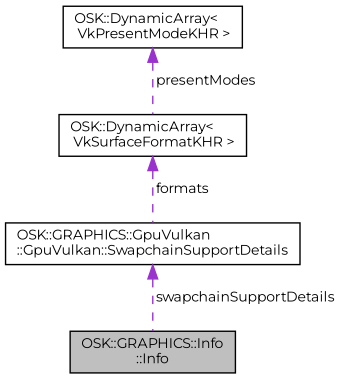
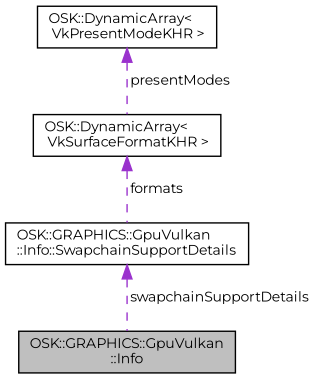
node "OSK::GRAPHICS::GpuVulkan ::GpuVulkan::SwapchainSupportDetails": label "OSK::GRAPHICS::GpuVulkan ::GpuVulkan::SwapchainSupportDetails" -> "OSK::GRAPHICS::GpuVulkan ::Info::SwapchainSupportDetails"
node "OSK::GRAPHICS::Info ::Info": label "OSK::GRAPHICS::Info ::Info" -> "OSK::GRAPHICS::GpuVulkan ::Info"
